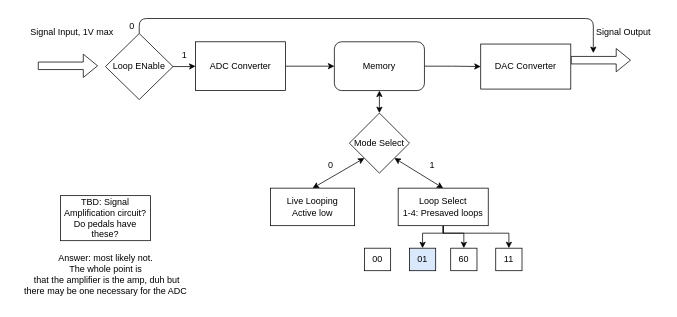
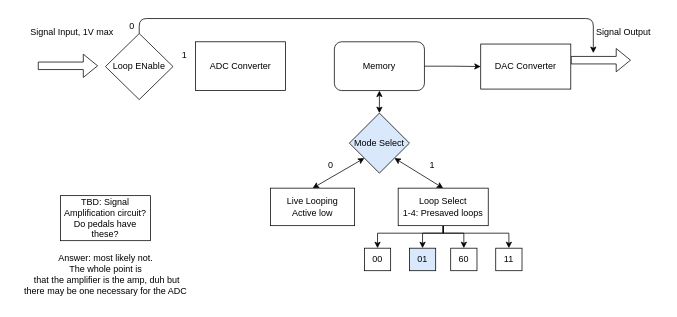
edge "Loop ENable" -> "ADC Converter": removed
edge "ADC Converter" -> "Memory": removed
node "Mode Select": fillcolor #ffffff -> #dae8fc
edge "Loop Select 1-4: Presaved loops" -> "00": added
